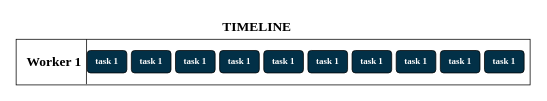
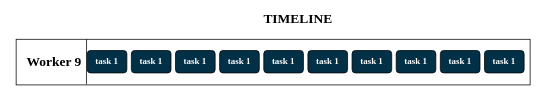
node "TIMELINE": moved (257, 27) -> (298, 19)
node "Worker 1": label "Worker 1" -> "Worker 9"
